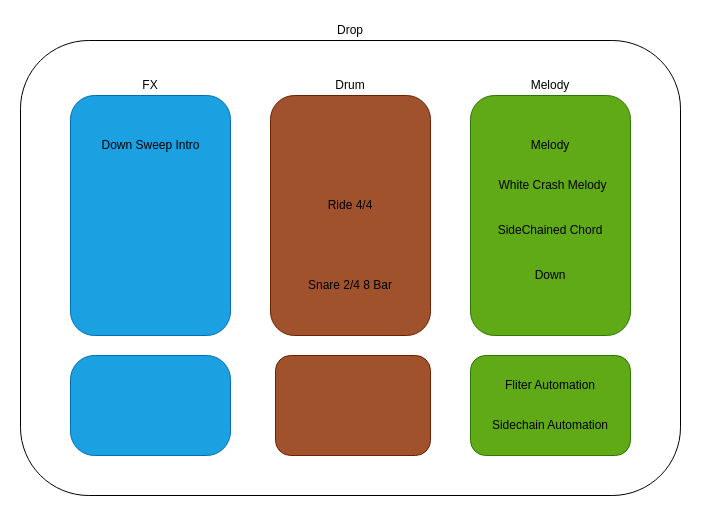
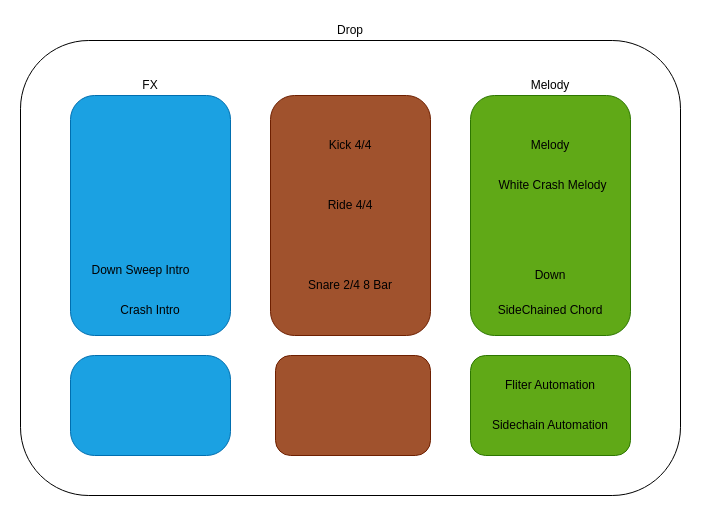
node "Drum": removed
node "Down Sweep Intro": moved (151, 146) -> (141, 271)
node "Kick 4/4": added
node "SideChained Chord": moved (551, 231) -> (551, 311)
node "Crash Intro": added
